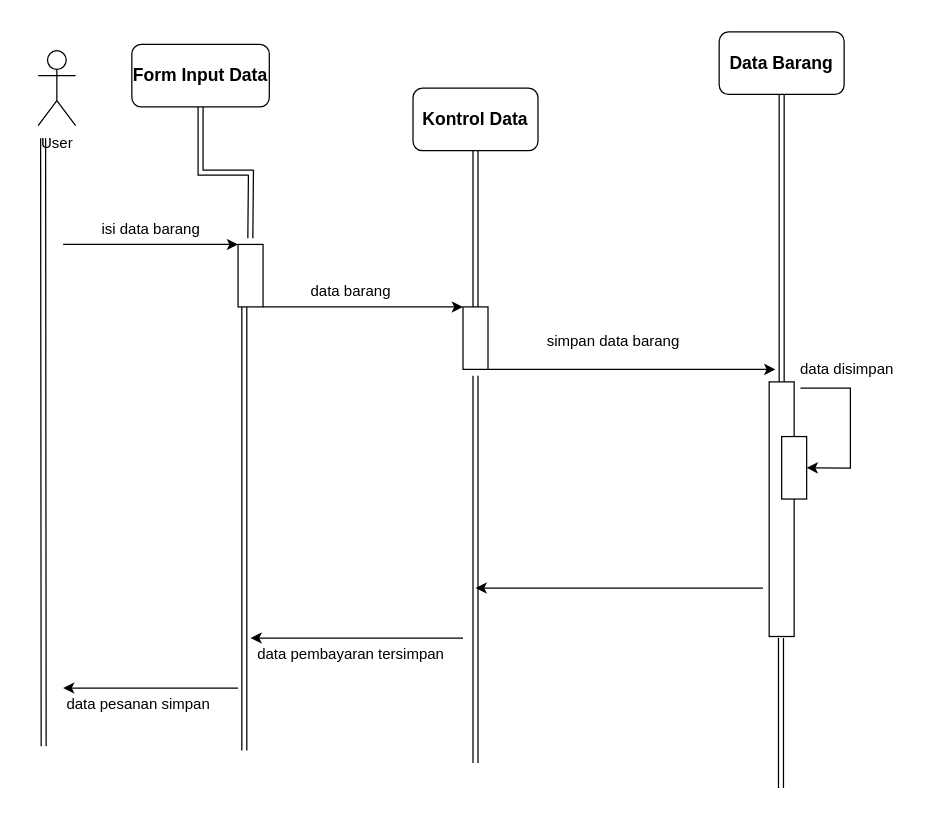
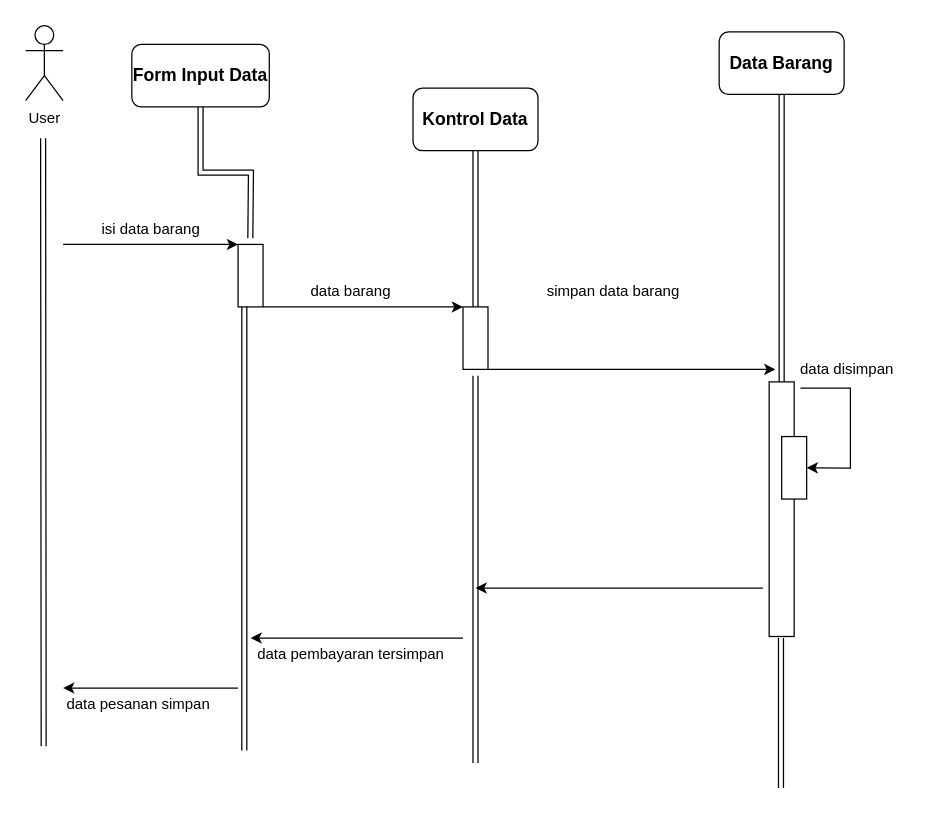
node "User": moved (57, 88) -> (44, 63)
node "simpan data barang": moved (613, 342) -> (613, 292)
